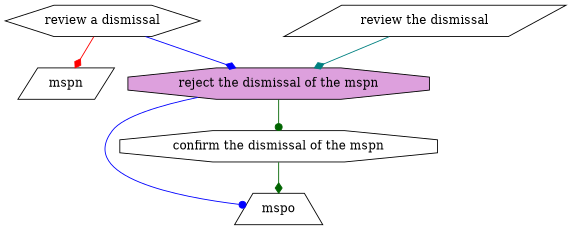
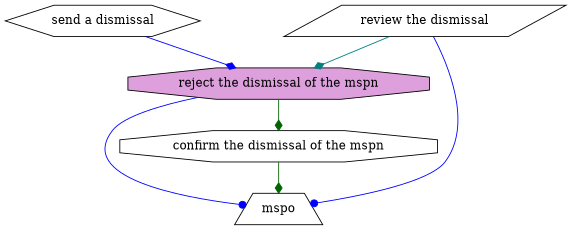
node "review a dismissal": label "review a dismissal" -> "send a dismissal"
node "mspn": removed
edge "reject the dismissal of the mspn" -> "confirm the dismissal of the mspn": arrowhead dot -> diamond
edge "review the dismissal" -> "mspo": added
